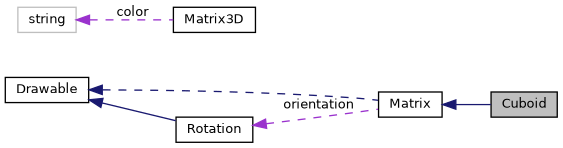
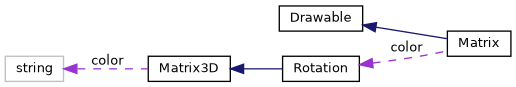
edge "Matrix" -> "Drawable": style dashed -> solid
edge "Matrix" -> "Rotation": label " orientation" -> " color"
node "Cuboid": removed
edge "Rotation" -> "Drawable": now "Rotation" -> "Matrix3D"
